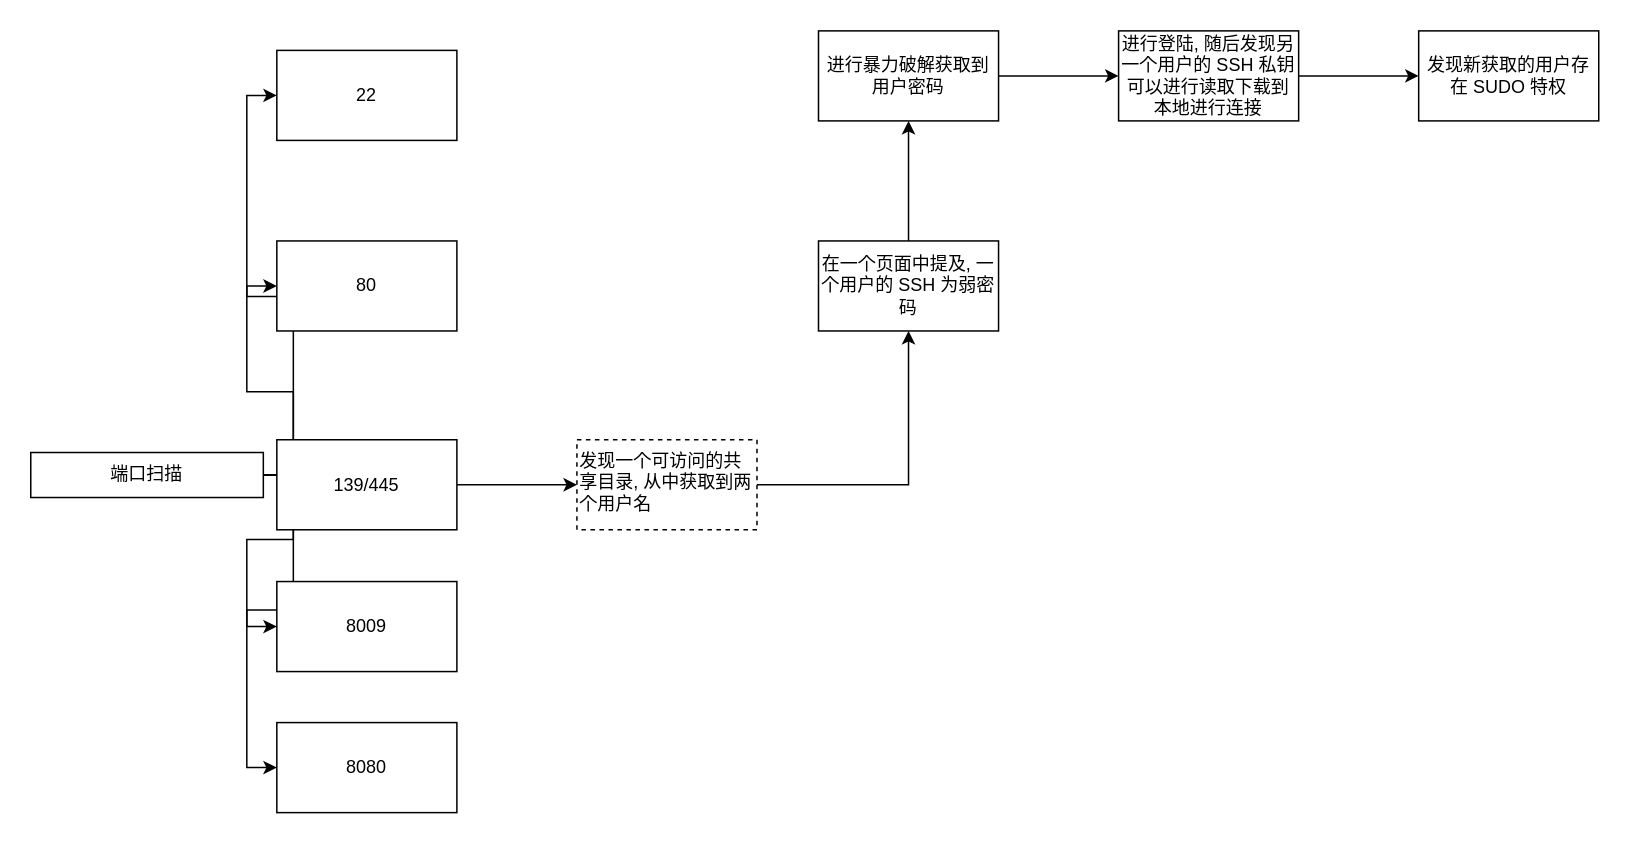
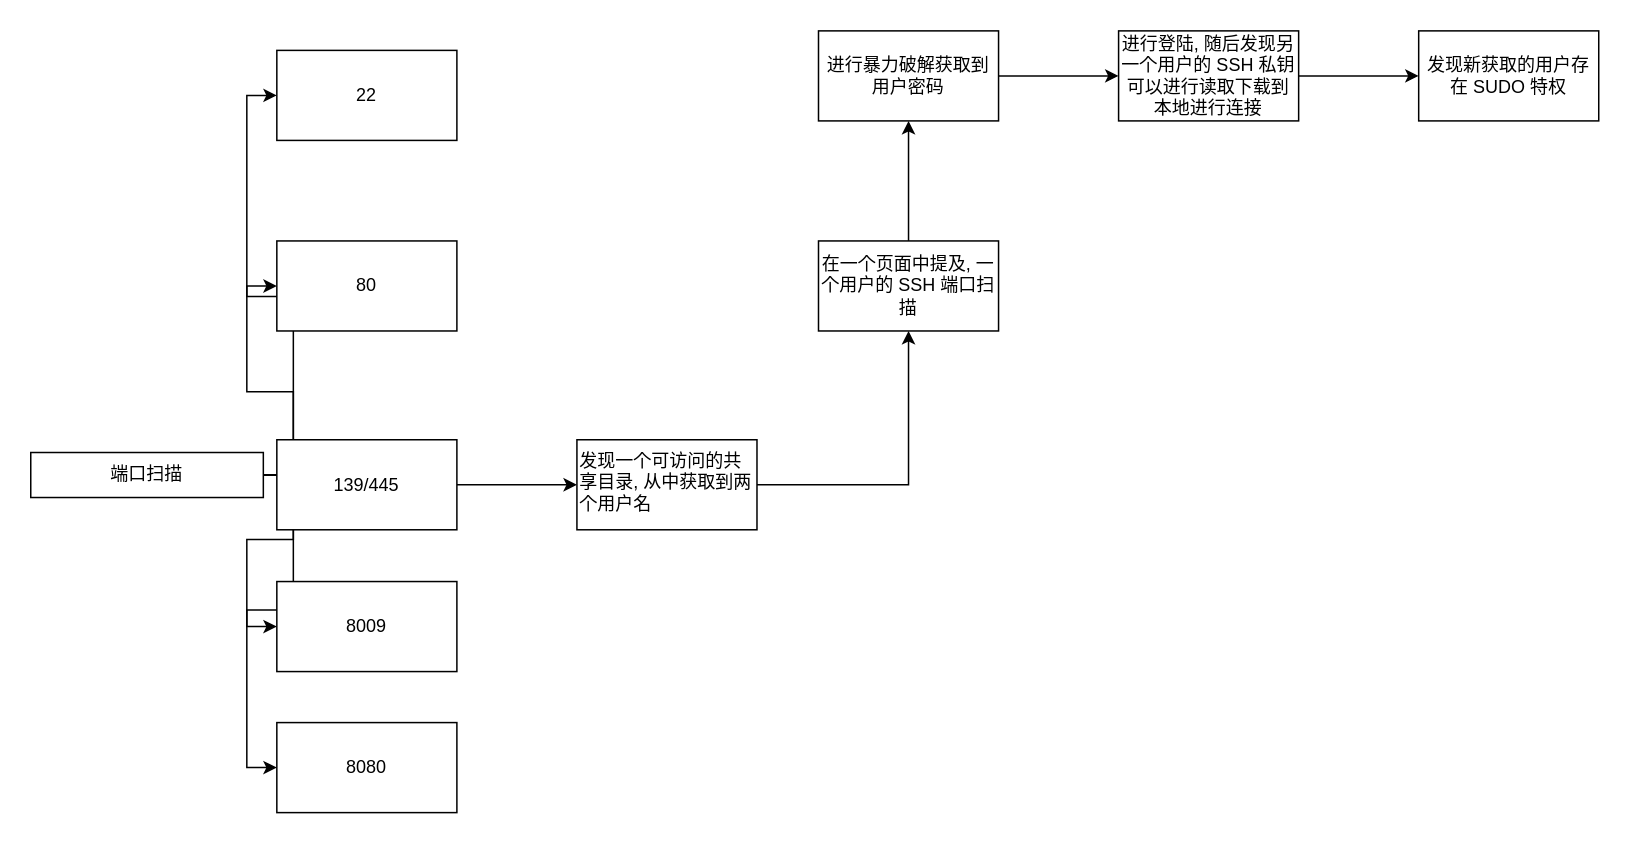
node "在一个页面中提及, 一个用户的 SSH 为弱密码": label "在一个页面中提及, 一个用户的 SSH 为弱密码" -> "在一个页面中提及, 一个用户的 SSH 端口扫描"
node "发现一个可访问的共享目录, 从中获取到两个用户名": style dashed -> solid
